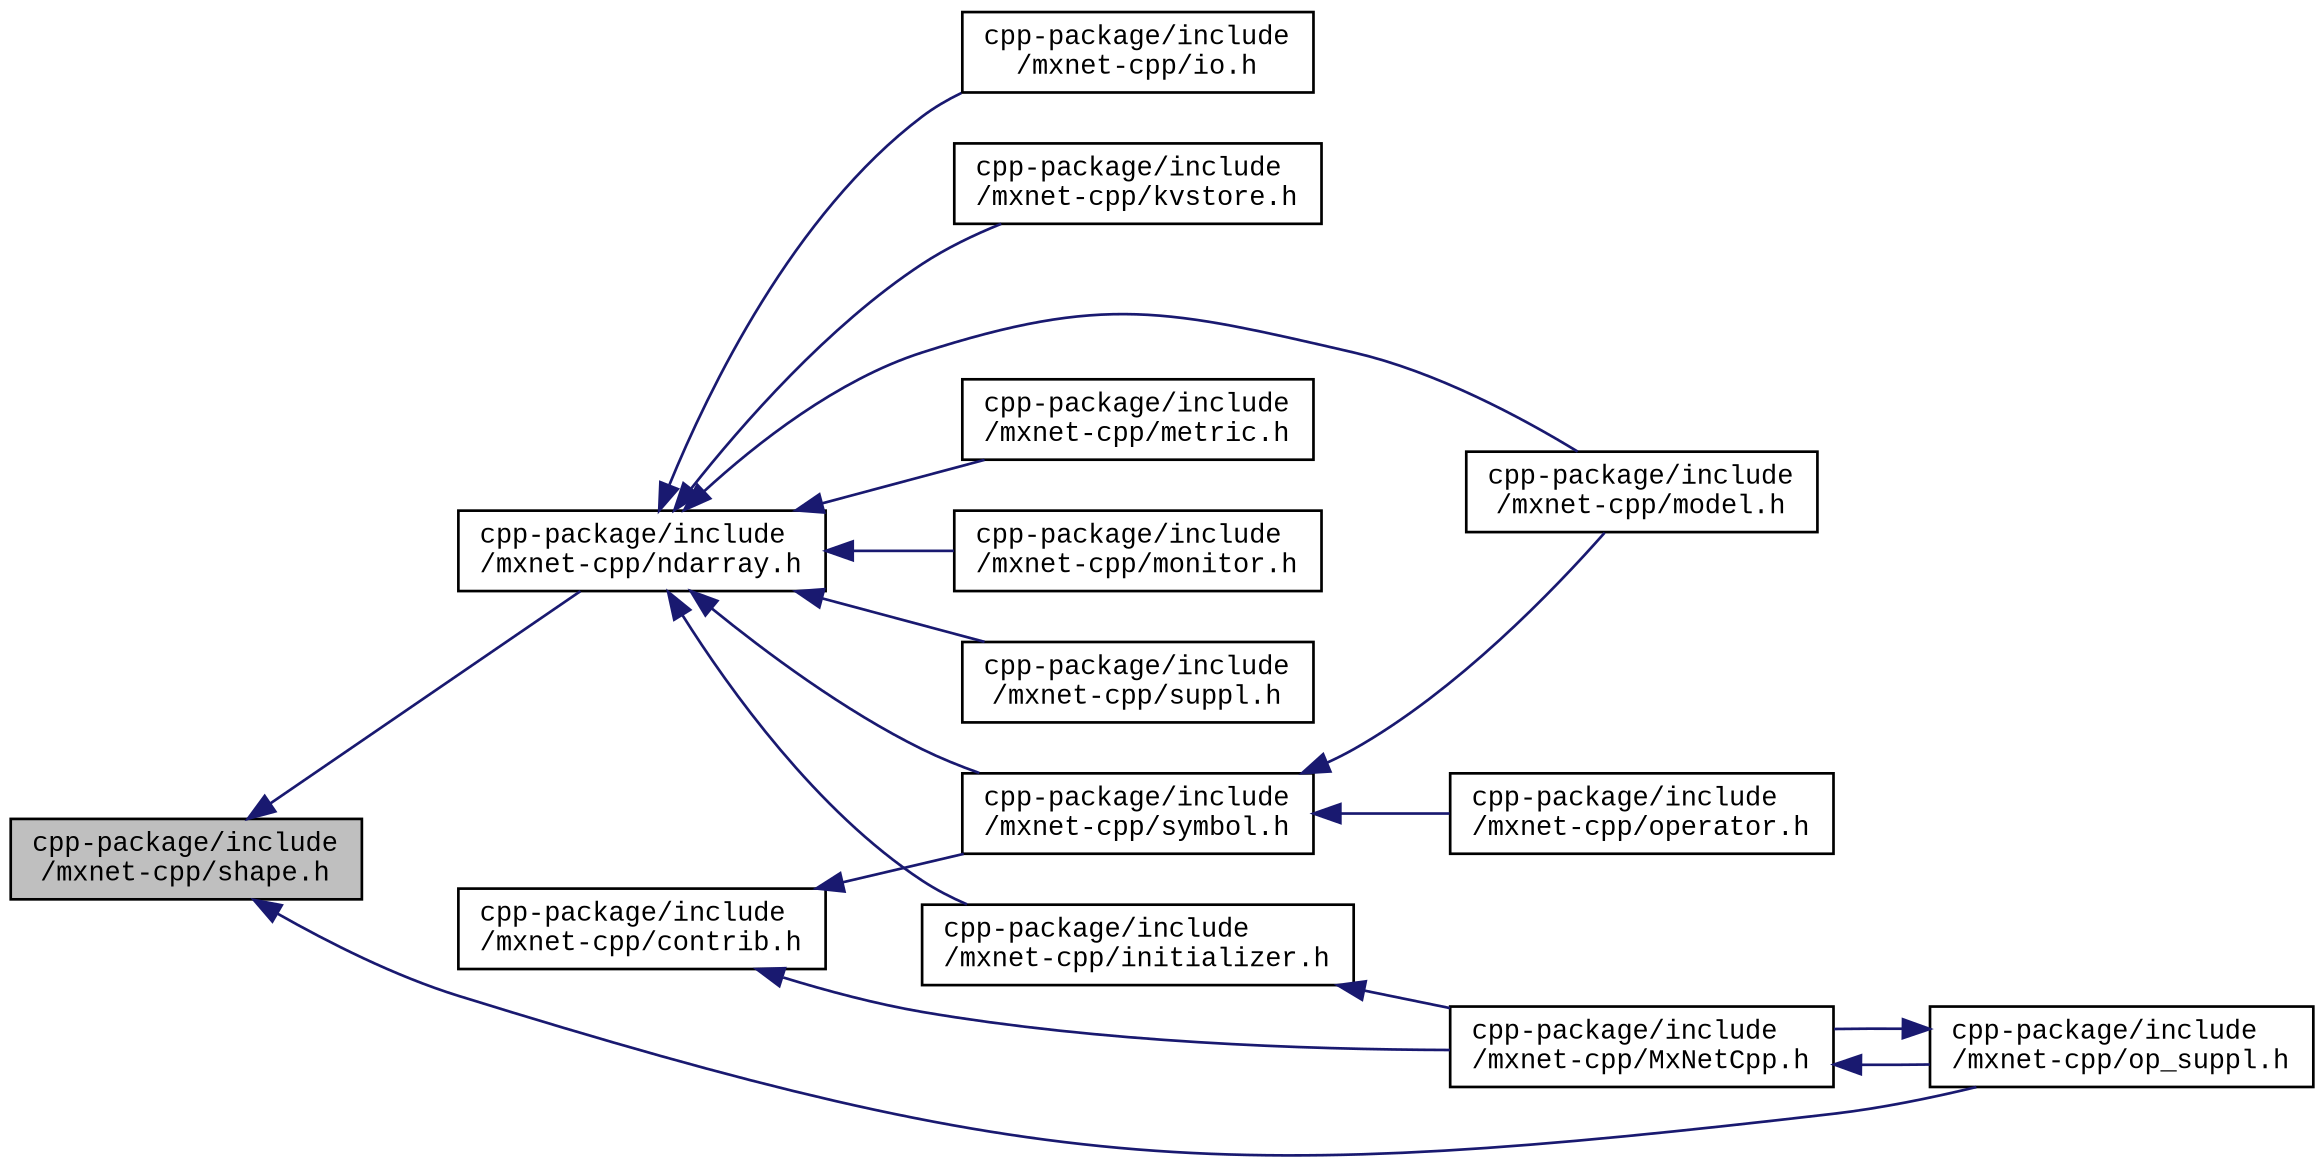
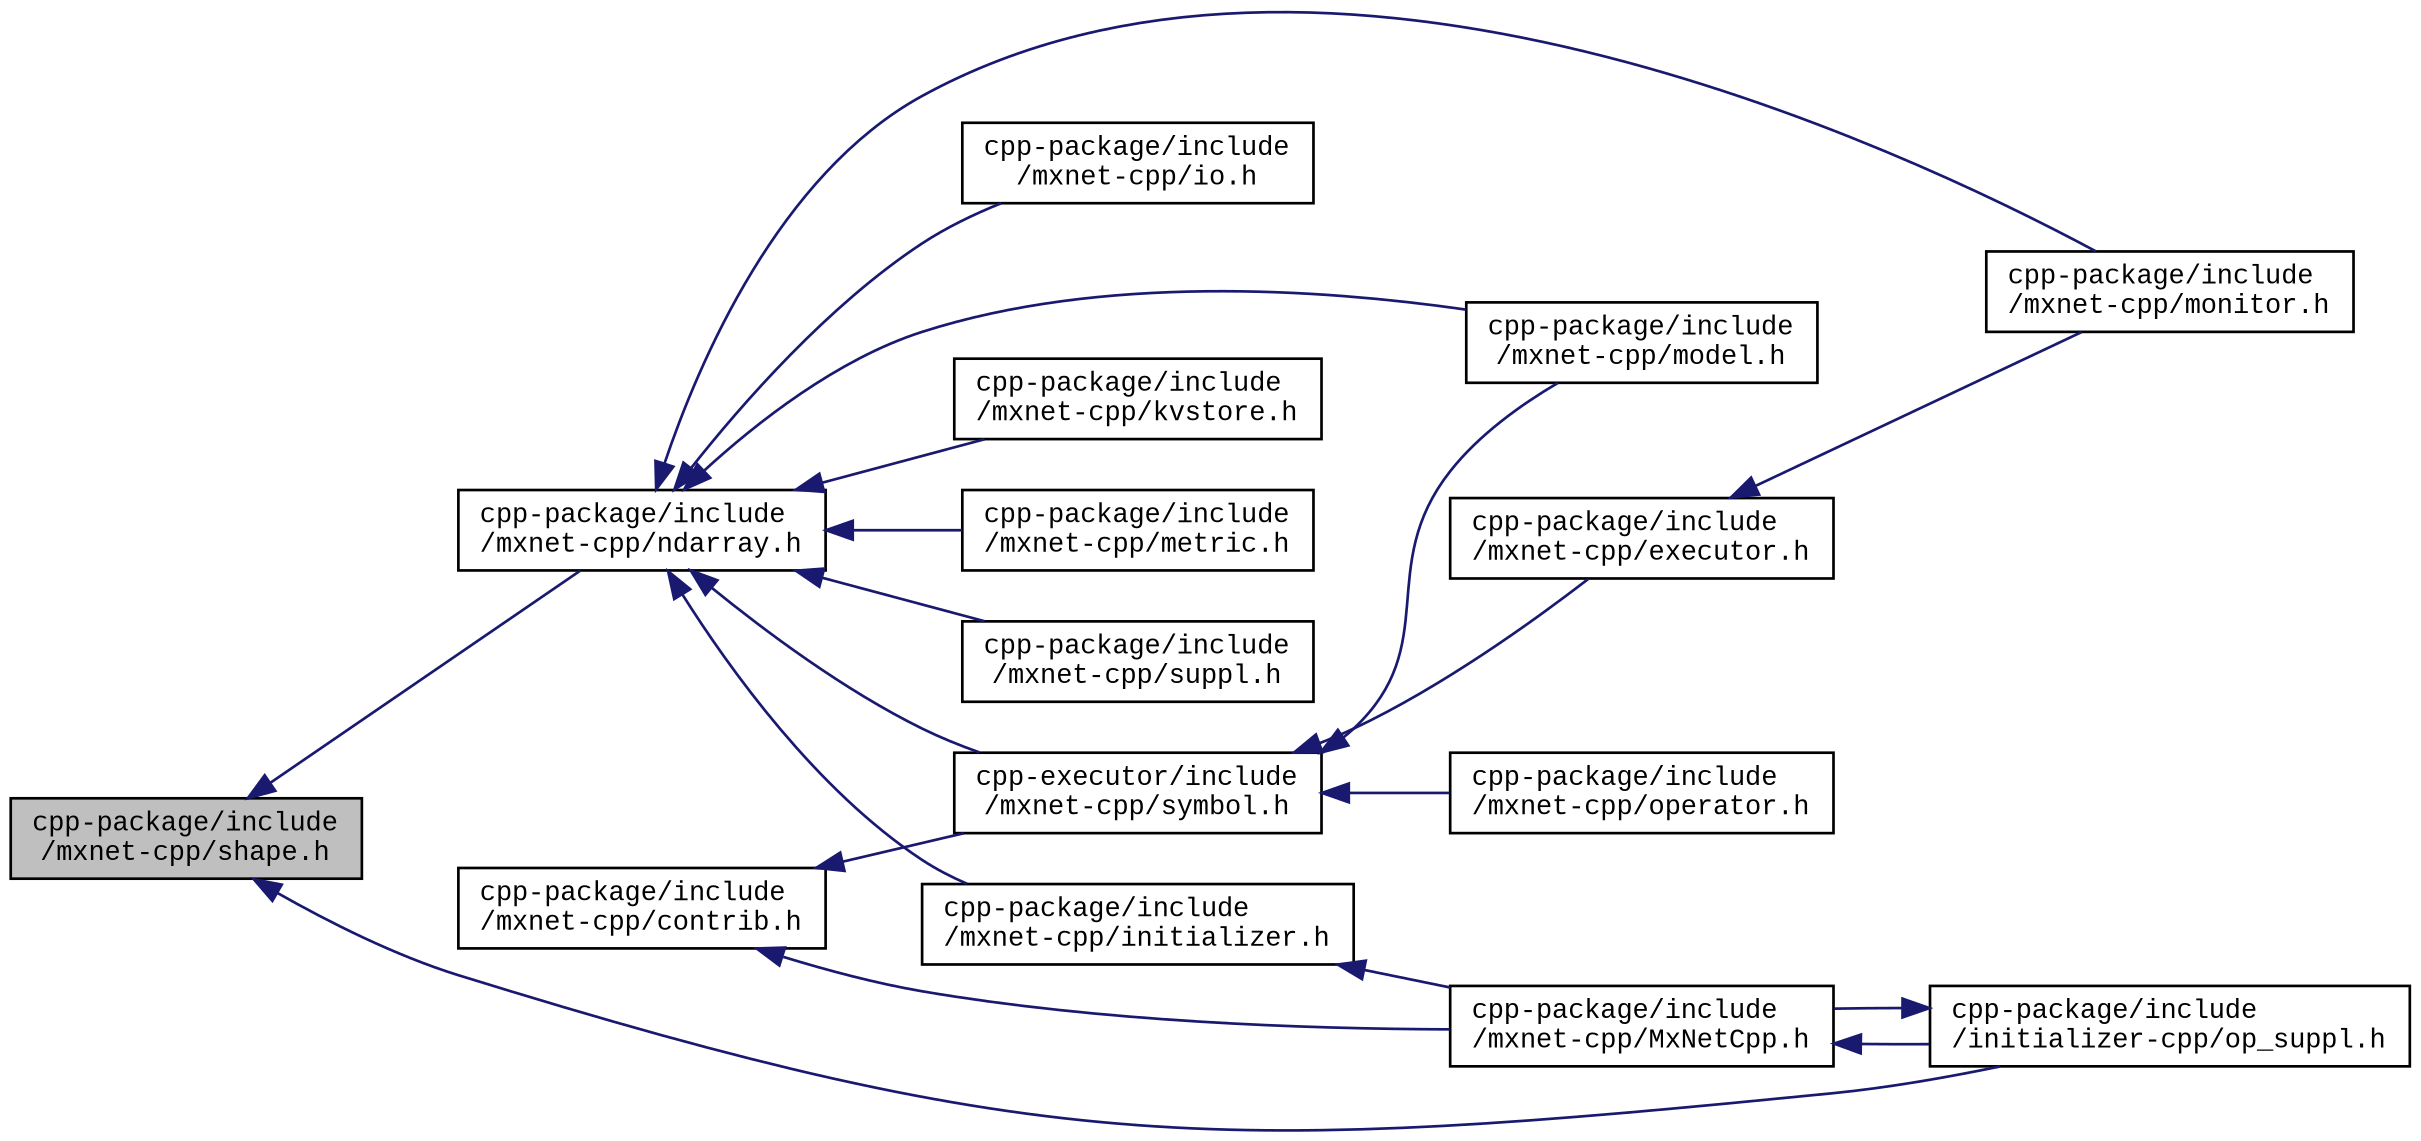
node "cpp-package/include /mxnet-cpp/executor.h": added
node "cpp-package/include /mxnet-cpp/symbol.h": label "cpp-package/include /mxnet-cpp/symbol.h" -> "cpp-executor/include /mxnet-cpp/symbol.h"
node "cpp-package/include /mxnet-cpp/op_suppl.h": label "cpp-package/include /mxnet-cpp/op_suppl.h" -> "cpp-package/include /initializer-cpp/op_suppl.h"
